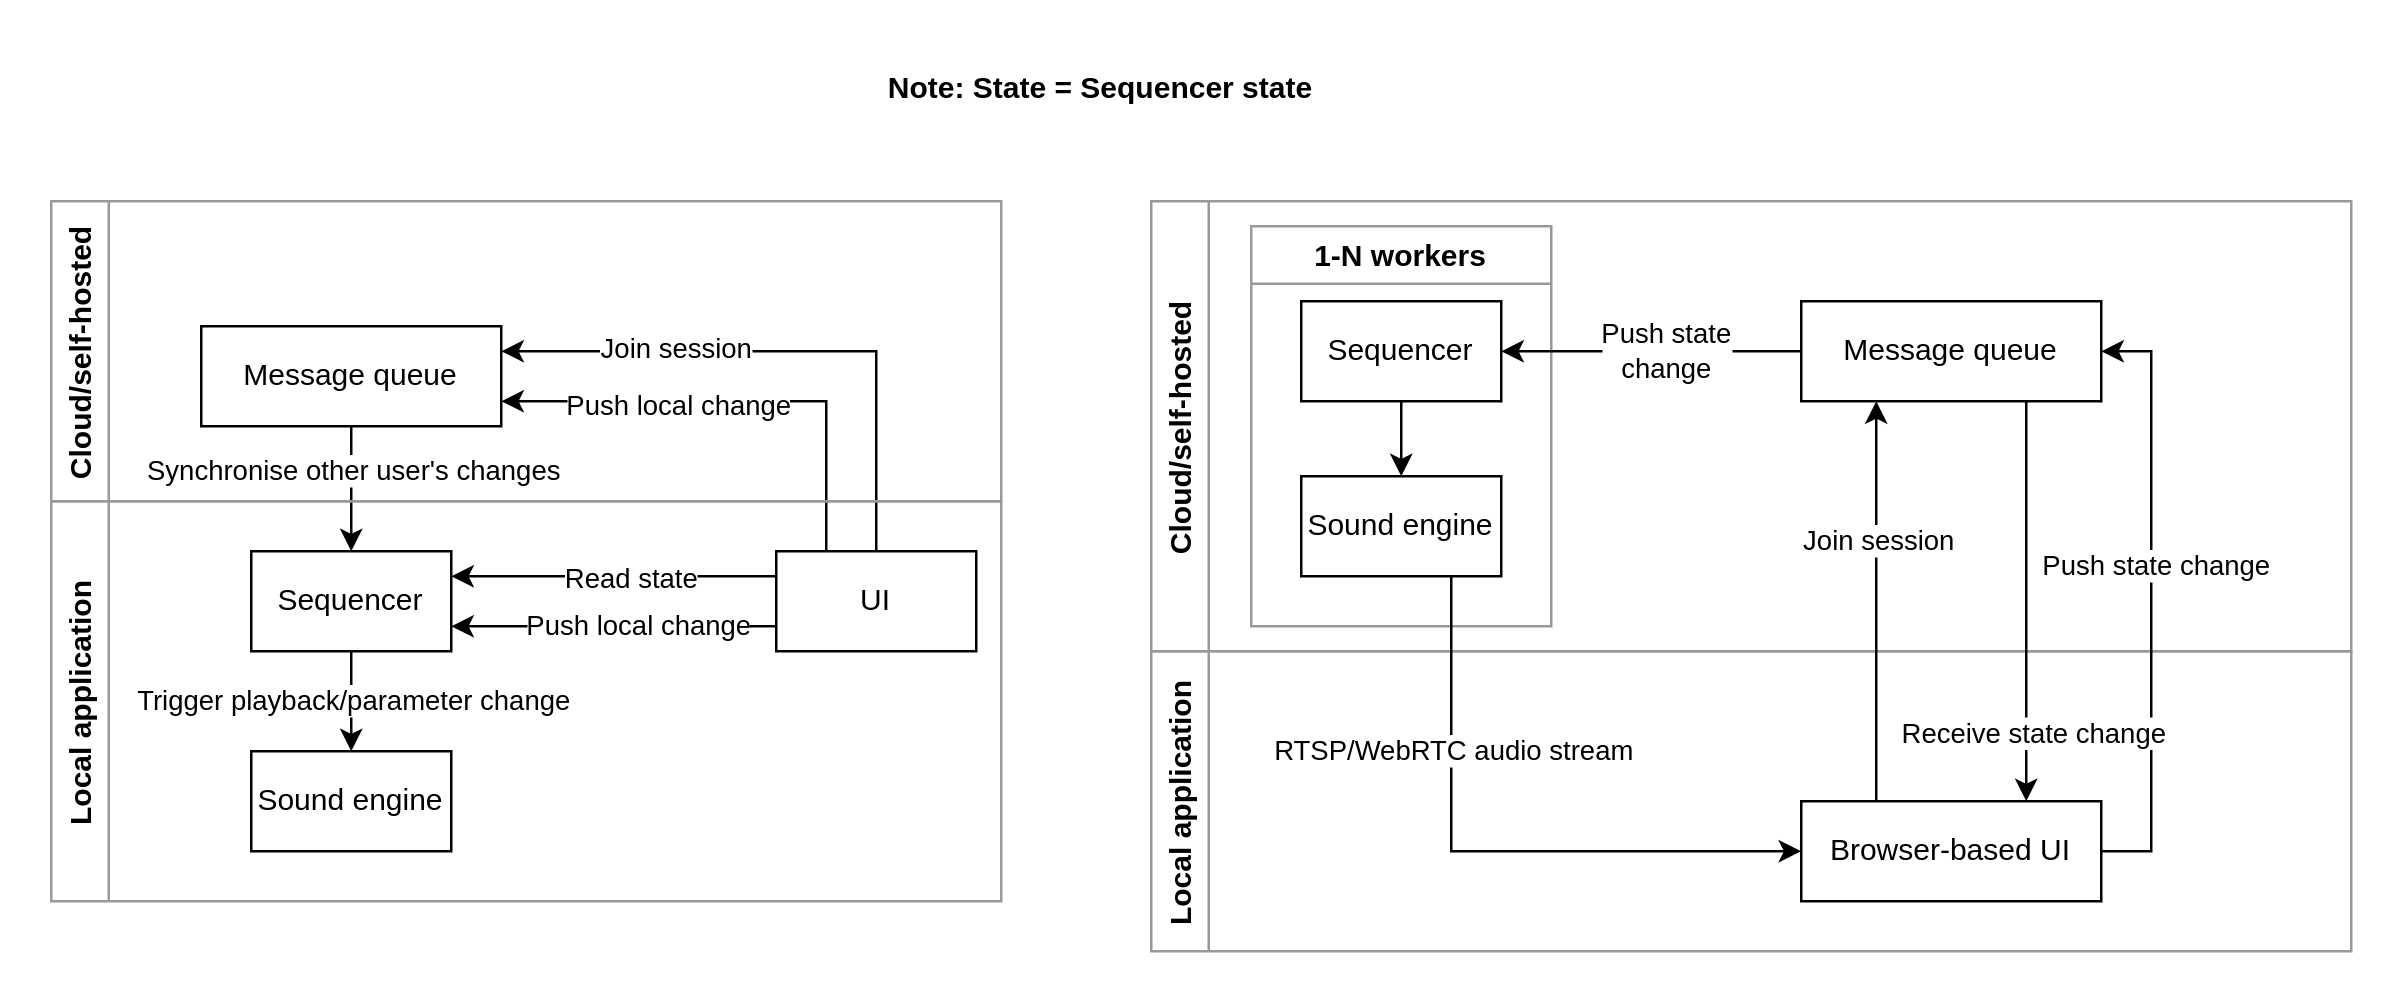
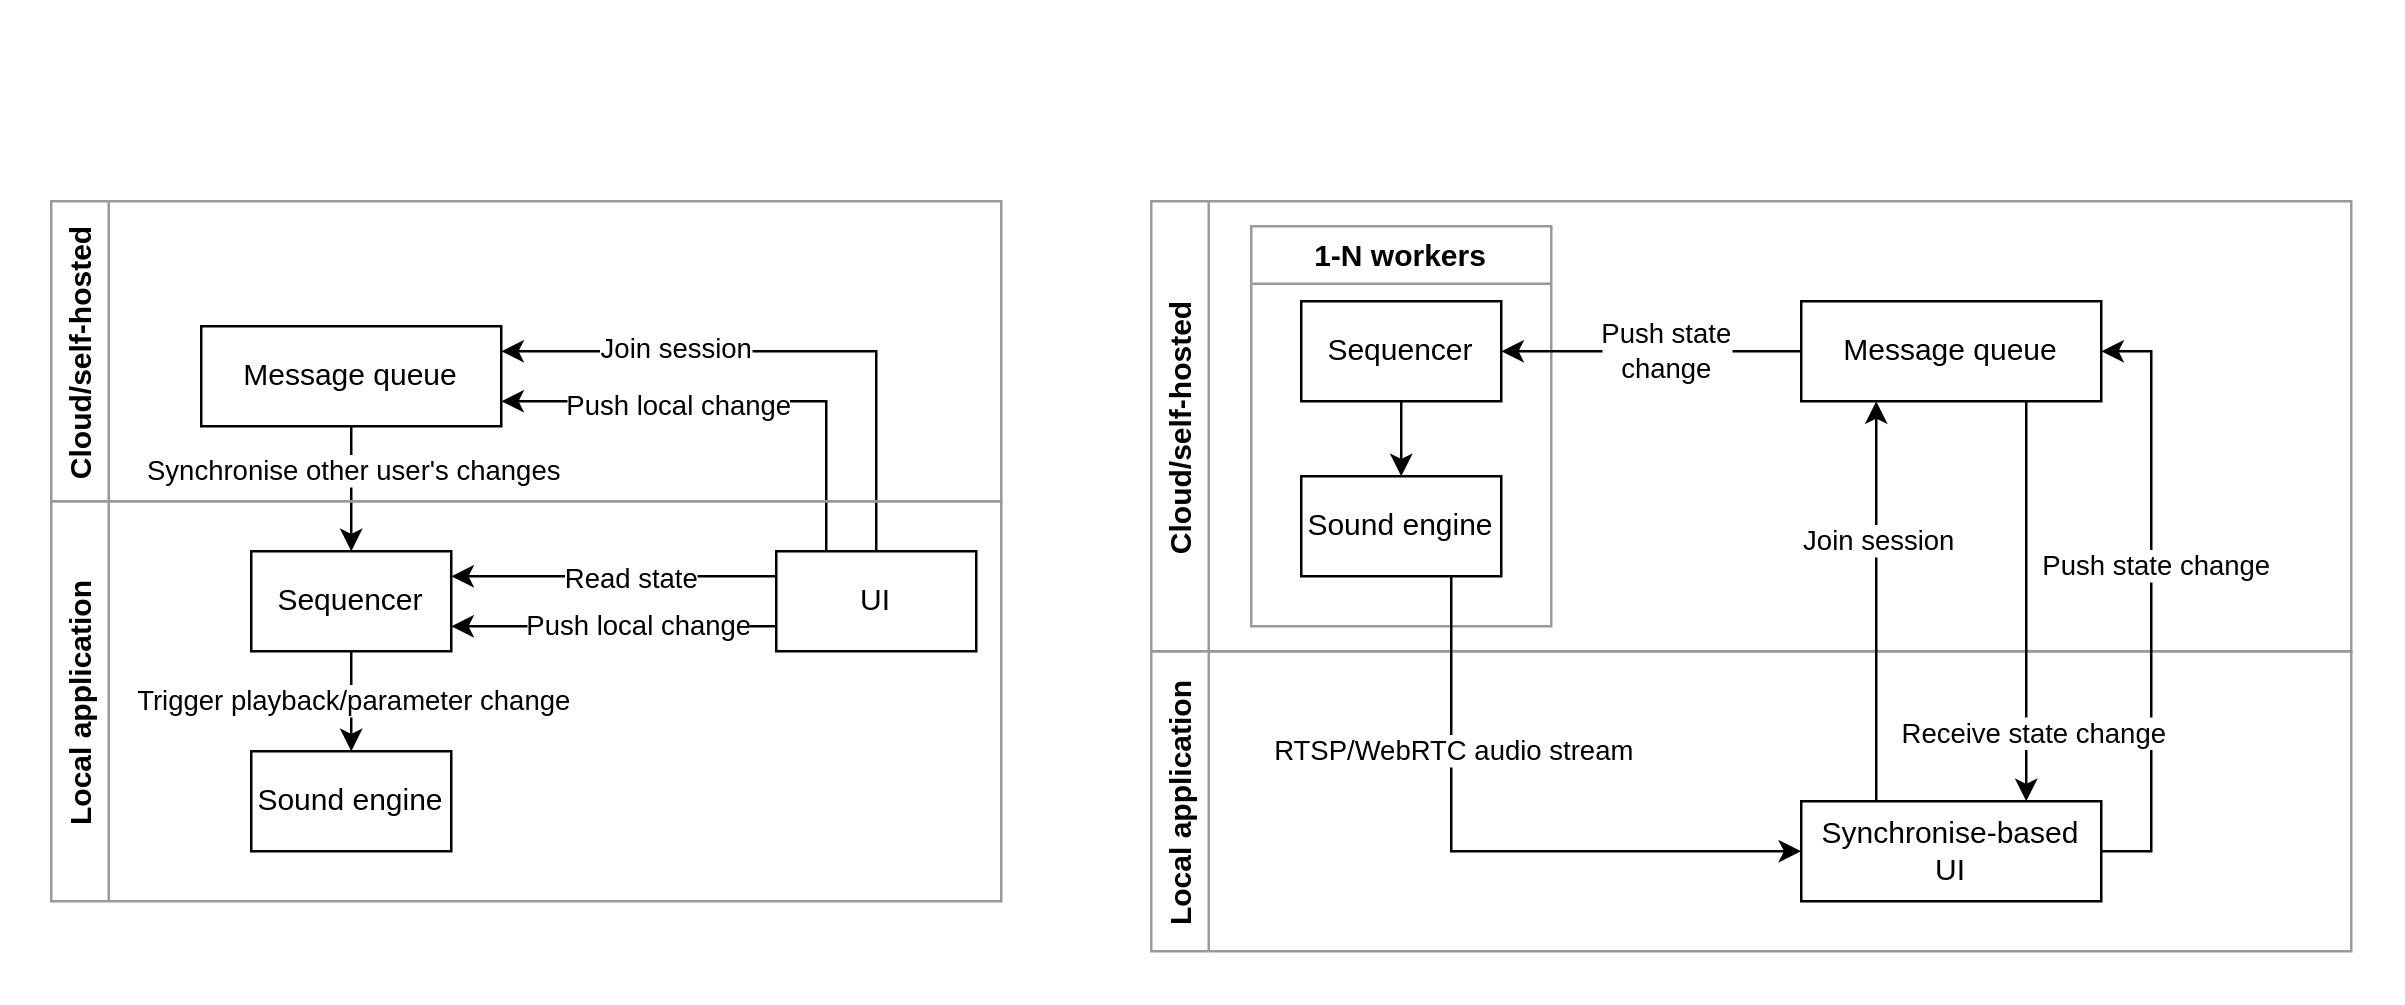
node "Note: State = Sequencer state": removed
node "Browser-based UI": label "Browser-based UI" -> "Synchronise-based UI"
